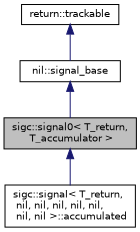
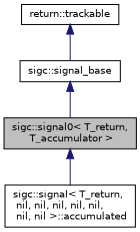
node "nil::signal_base": label "nil::signal_base" -> "sigc::signal_base"
